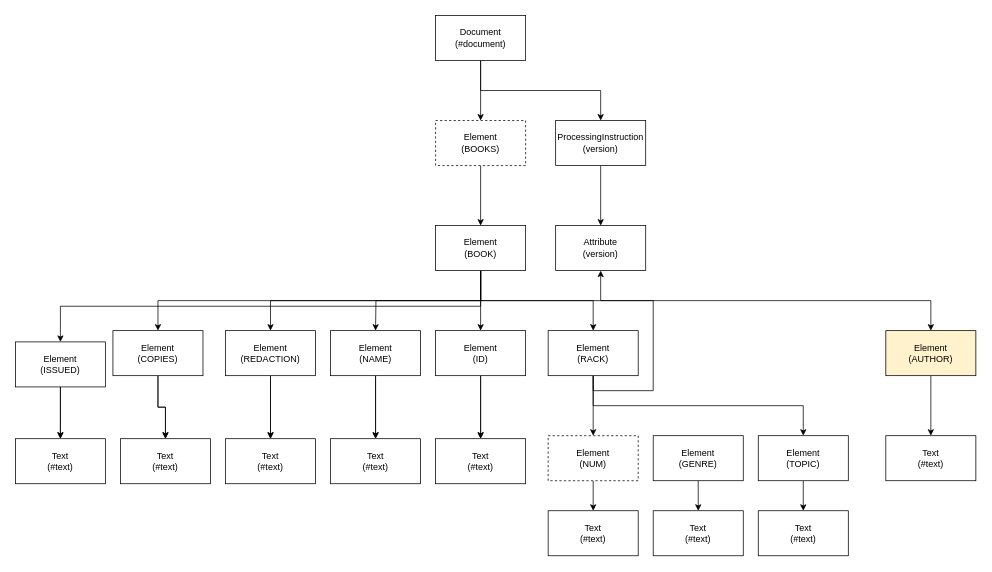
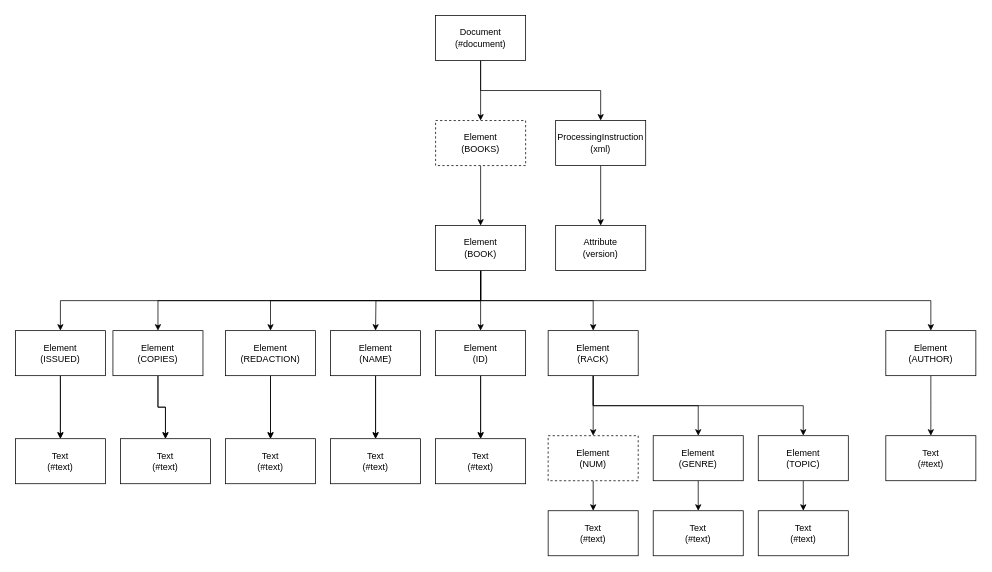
node "ProcessingInstruction (version)": label "ProcessingInstruction (version)" -> "ProcessingInstruction (xml)"
node "Element (AUTHOR)": fillcolor #fff2cc -> #ffffff
node "Element (ISSUED)": moved (60, 364) -> (60, 353)
edge "Element (RACK)" -> "Attribute (version)": now "Element (RACK)" -> "Element (GENRE)"
